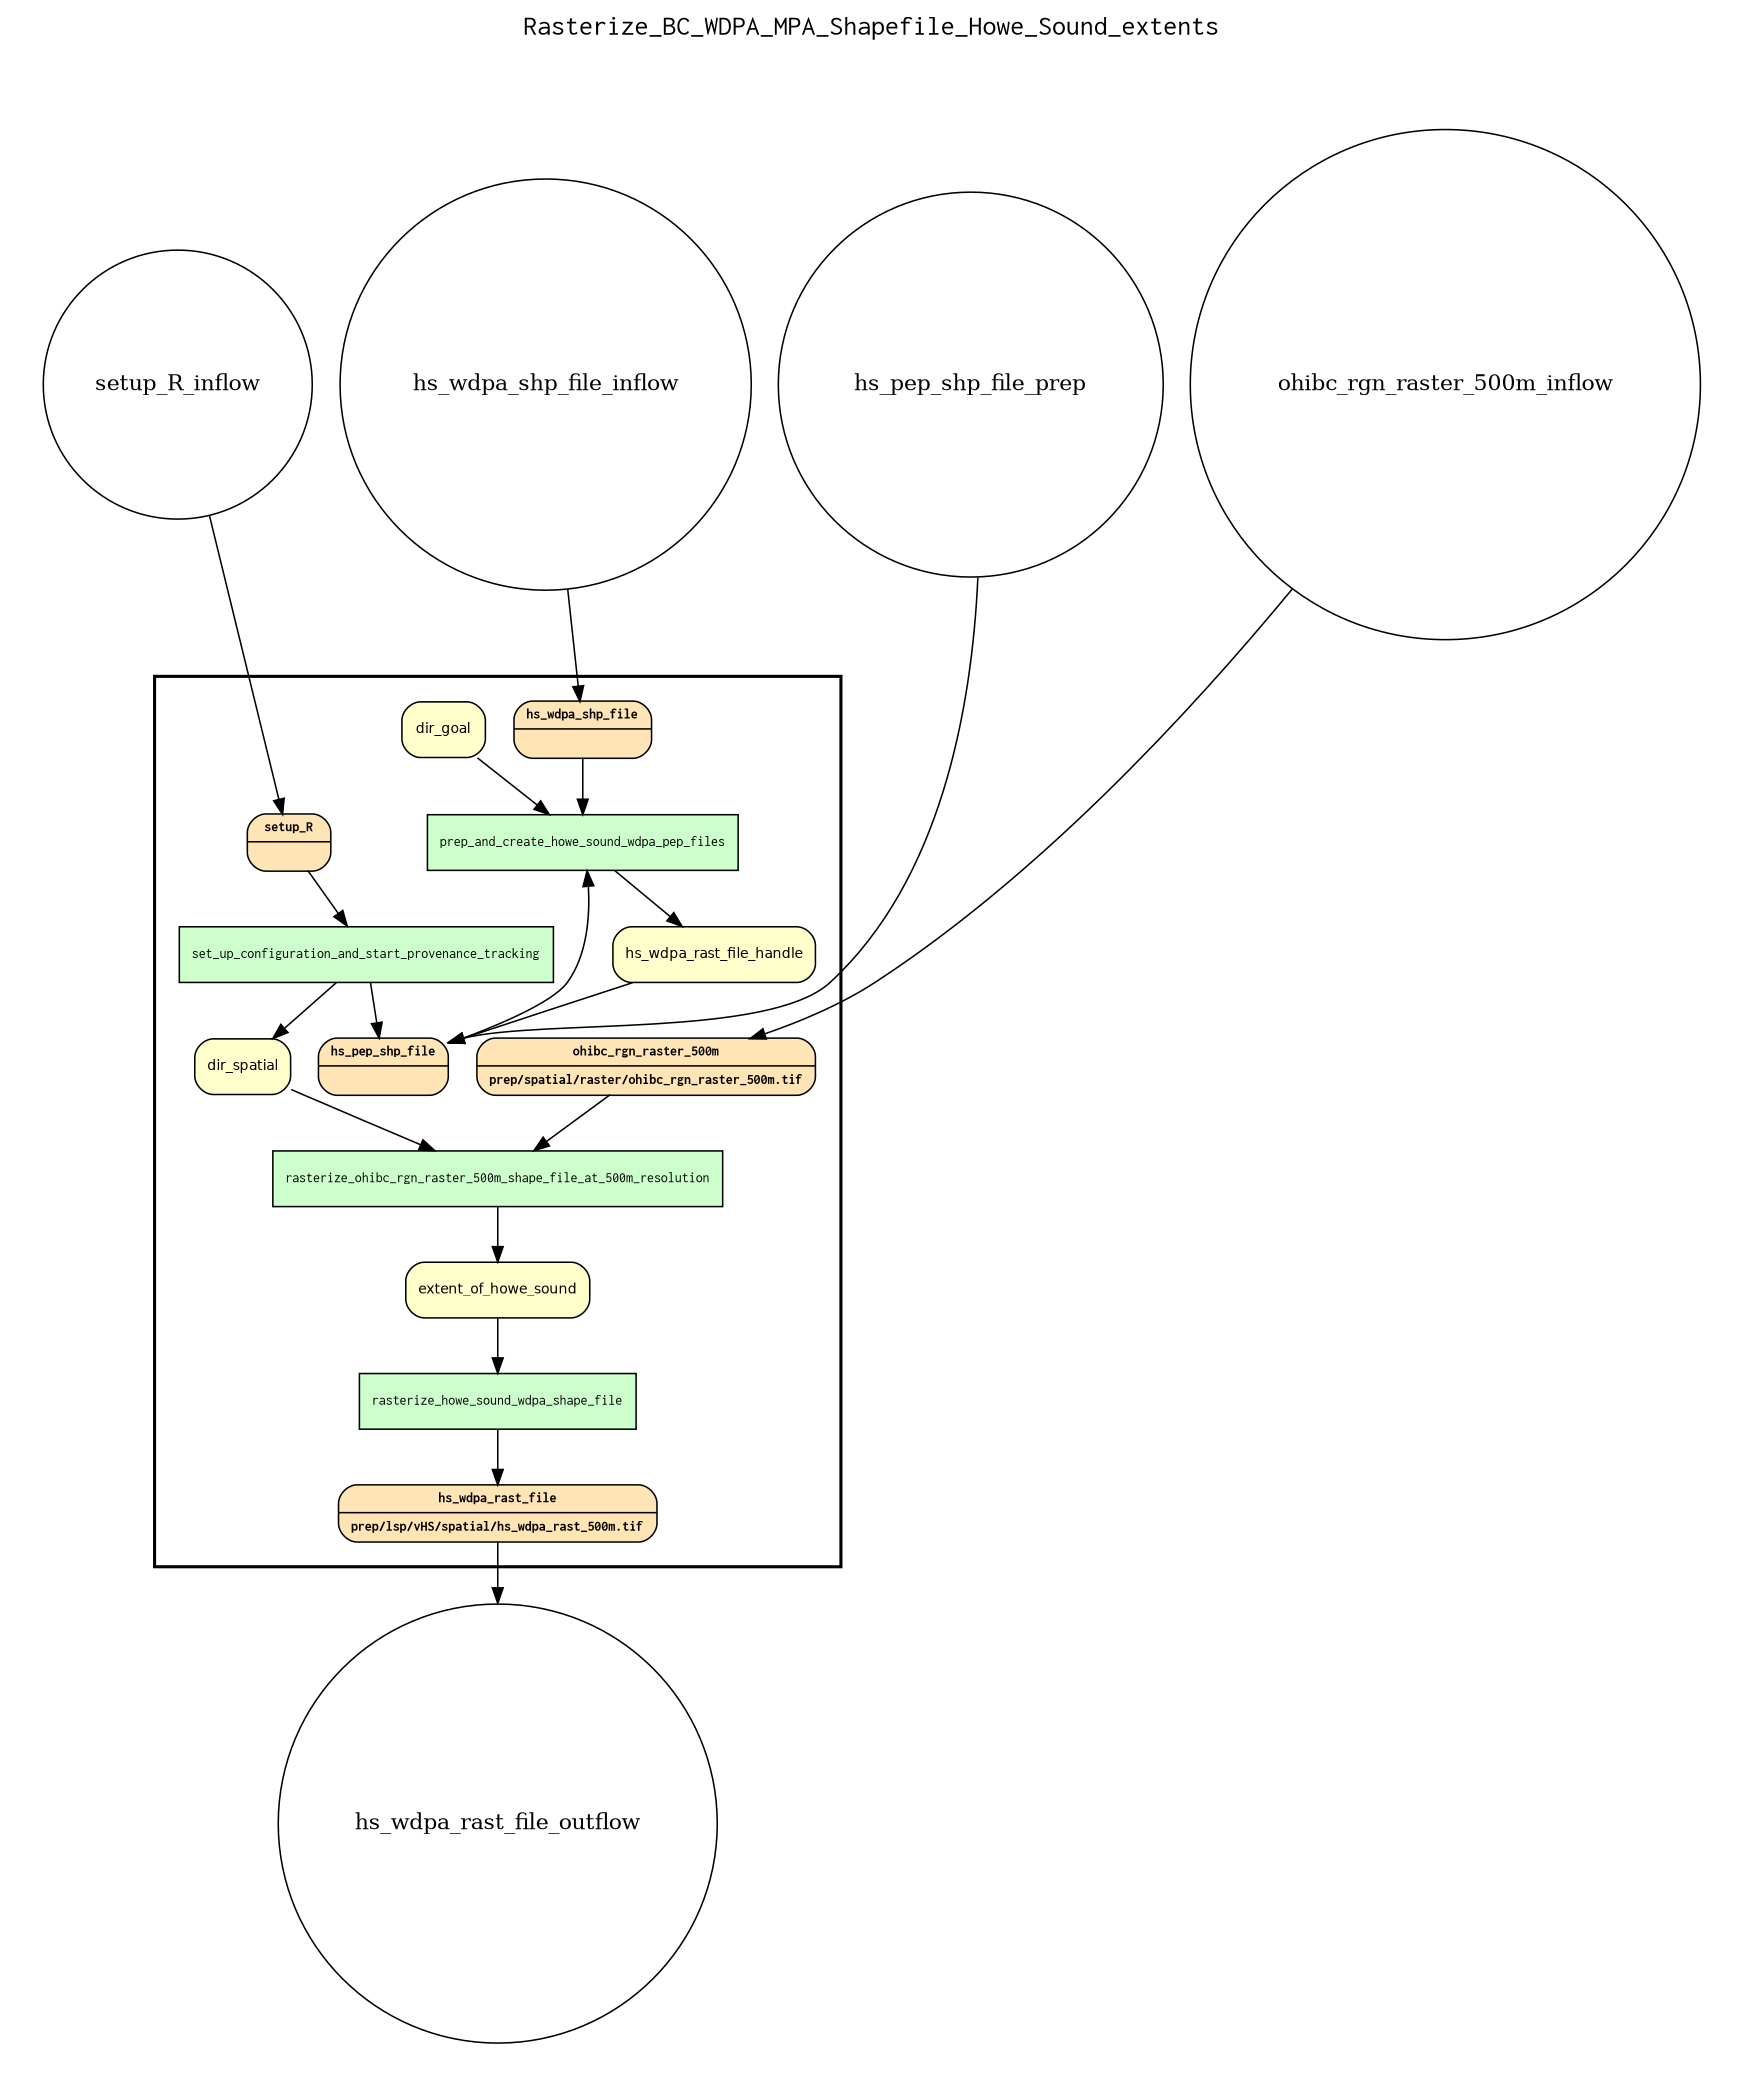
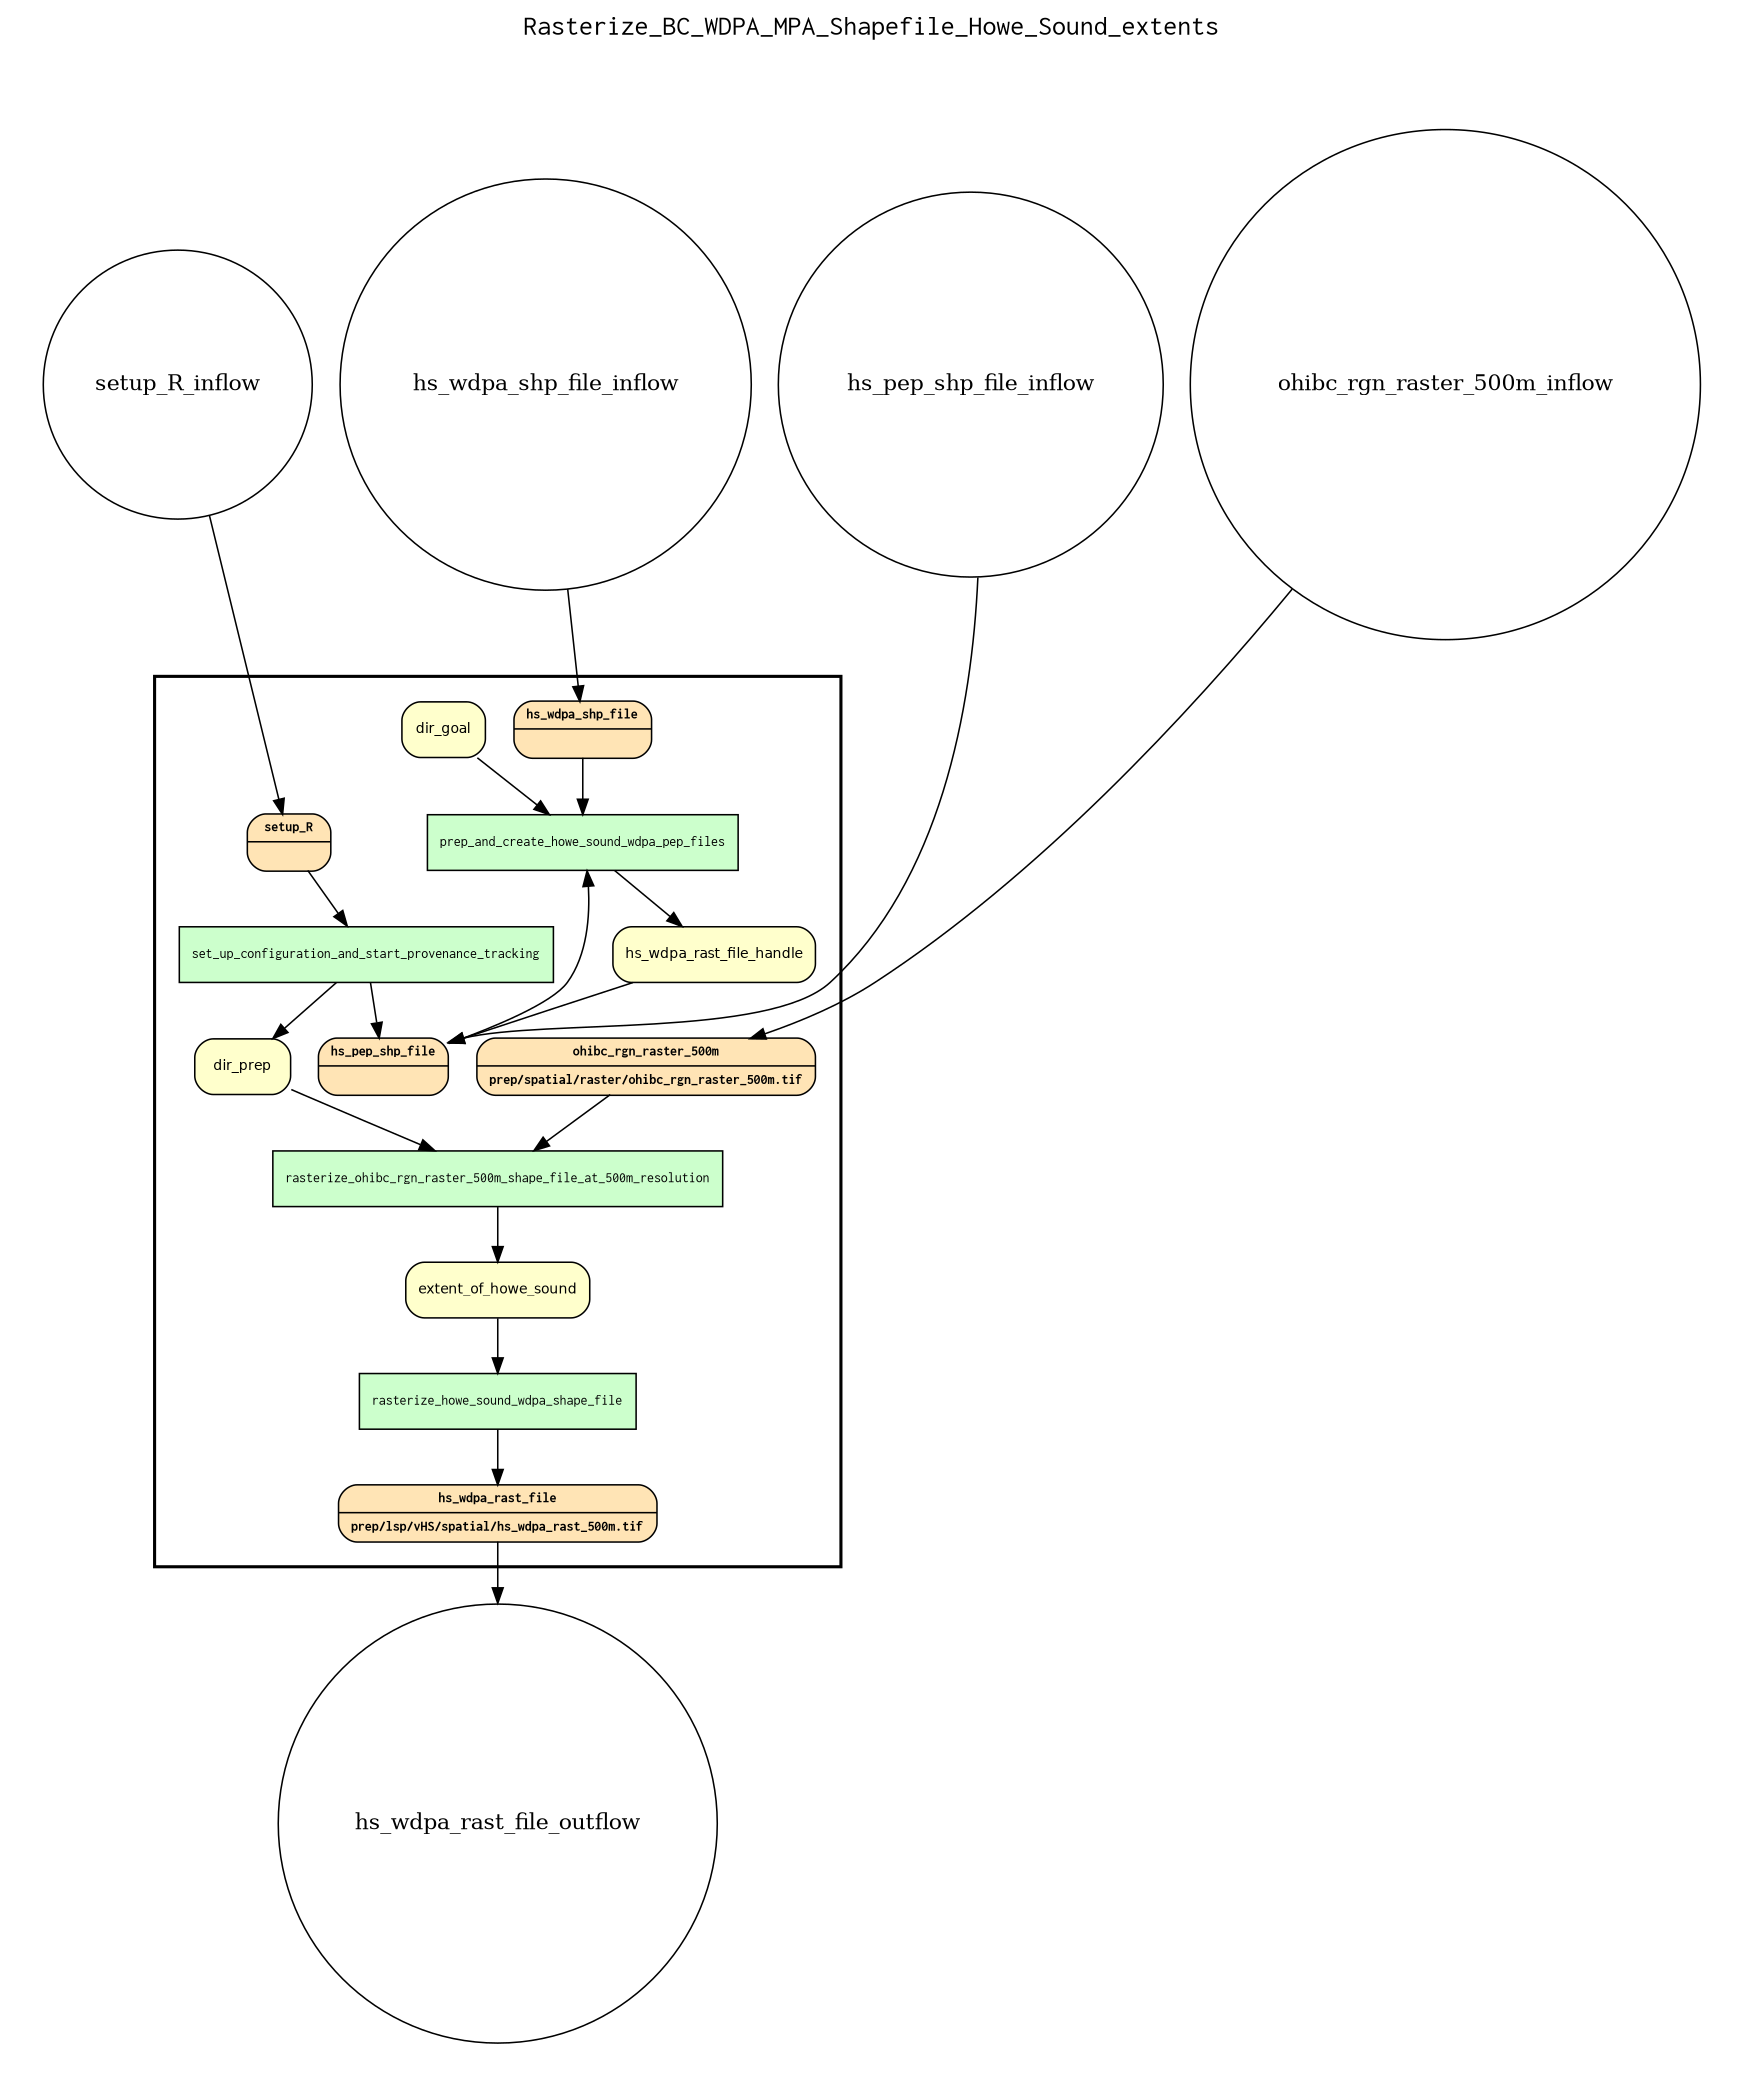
node "hs_pep_shp_file_prep": label "hs_pep_shp_file_prep" -> "hs_pep_shp_file_inflow"
node "dir_spatial": label "dir_spatial" -> "dir_prep"
